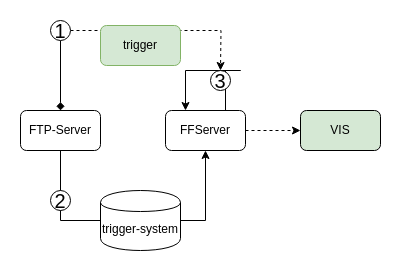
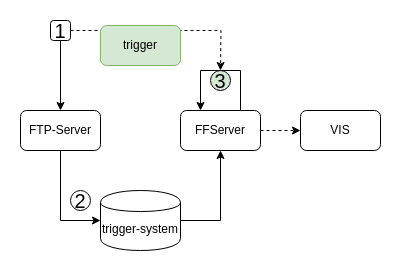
node "1": shape ellipse -> rounded rectangle
node "3": fillcolor #ffffff -> #d5e8d4
edge "1" -> "FTP-Server": arrowhead diamond -> classic
node "FFServer": moved (206, 131) -> (221, 131)
node "VIS": fillcolor #d5e8d4 -> #ffffff
node "2": moved (61, 201) -> (81, 201)
edge "FTP-Server" -- "trigger-system": arrowhead none -> classic
